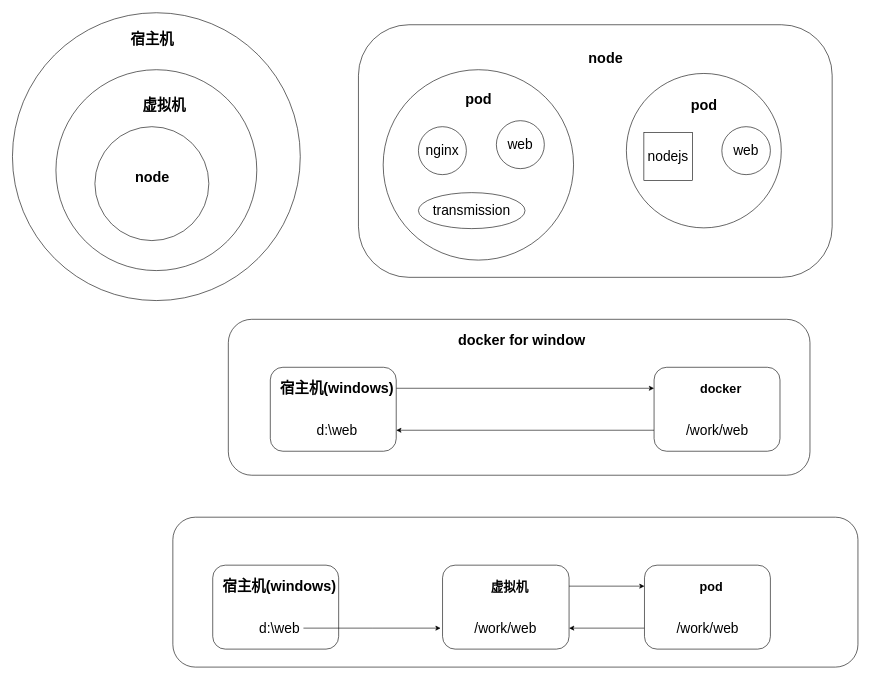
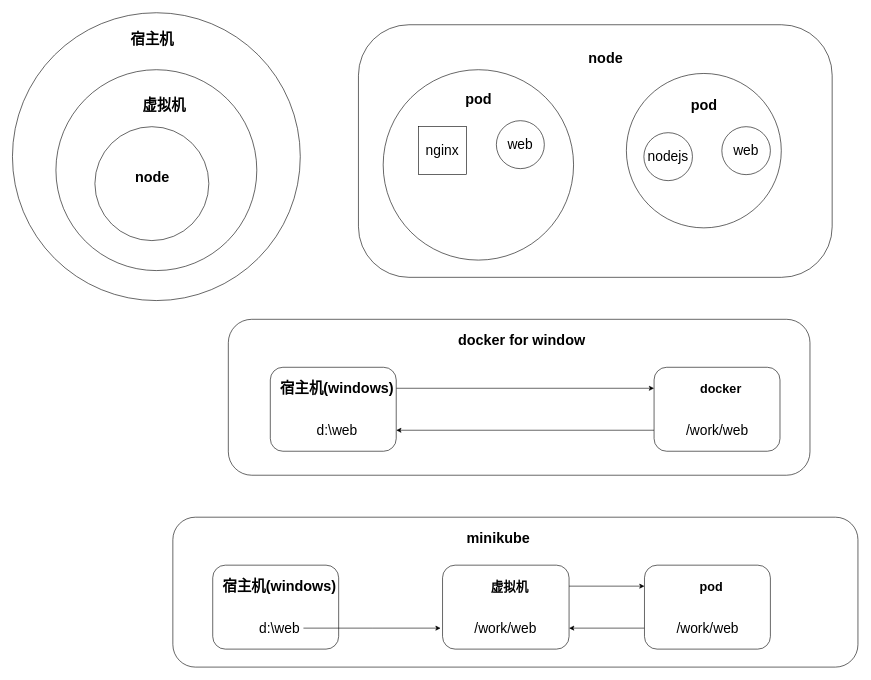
node "nginx": shape ellipse -> rectangle
node "nodejs": shape rectangle -> ellipse
node "transmission": removed
node "minikube": added
